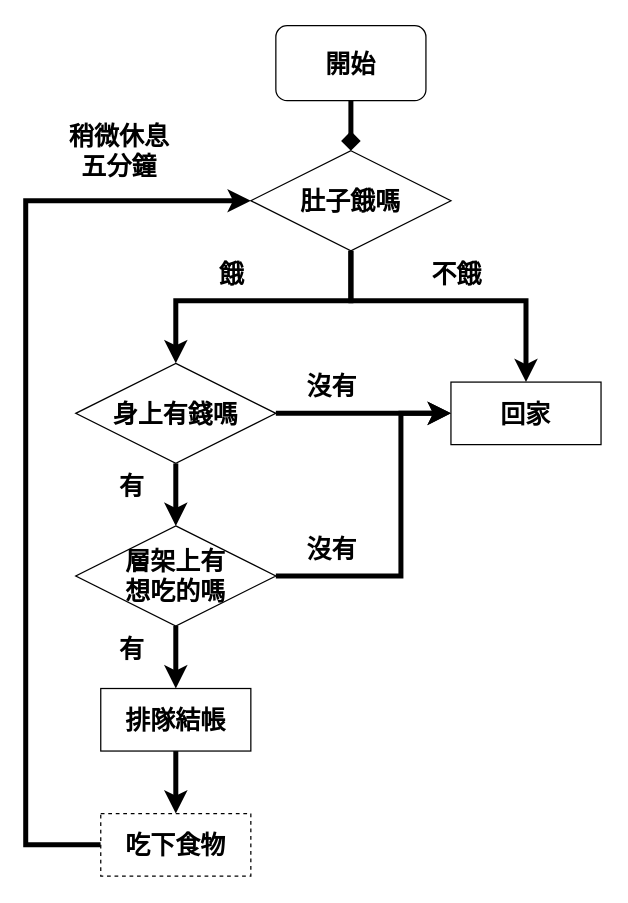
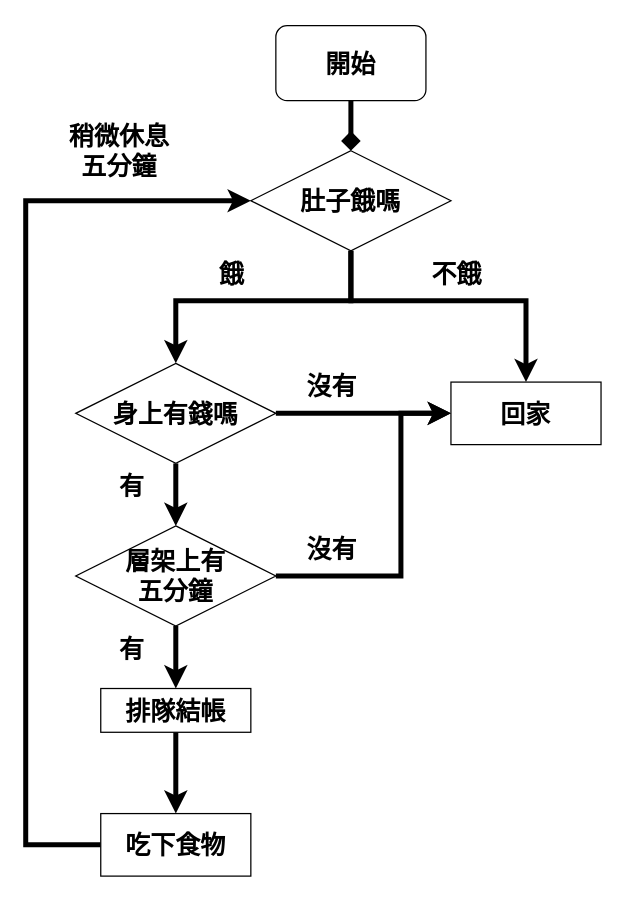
node "層架上有 想吃的嗎": label "層架上有 想吃的嗎" -> "層架上有 五分鐘"
node "排隊結帳": size 150x63 -> 150x44
node "吃下食物": style dashed -> solid
